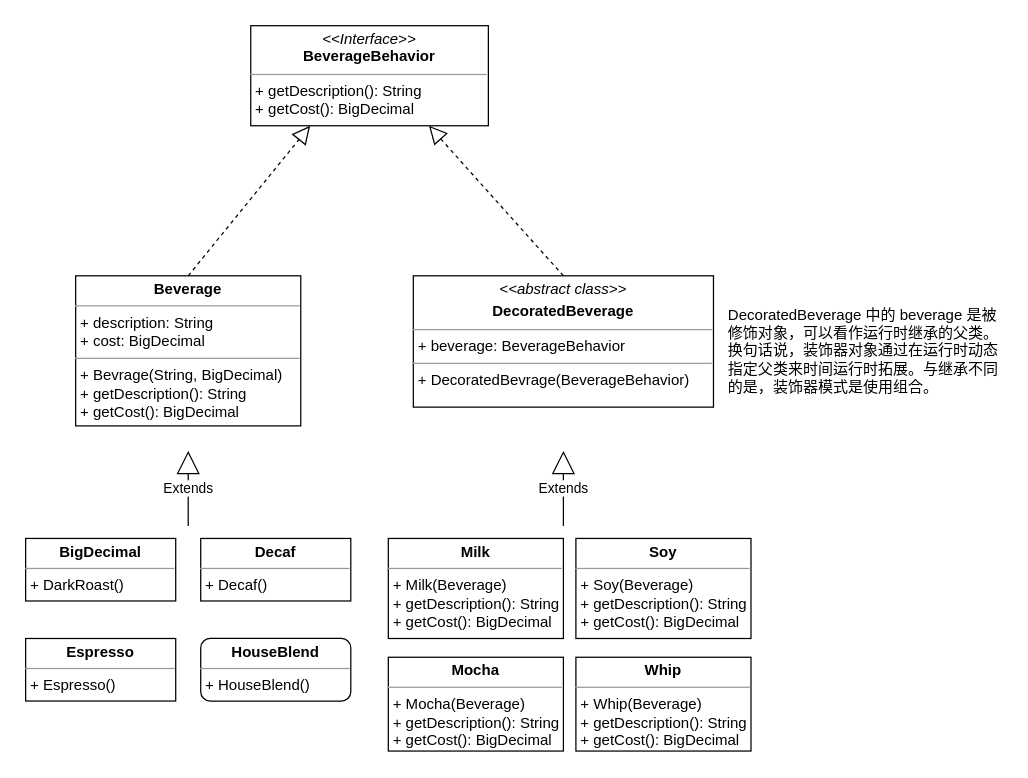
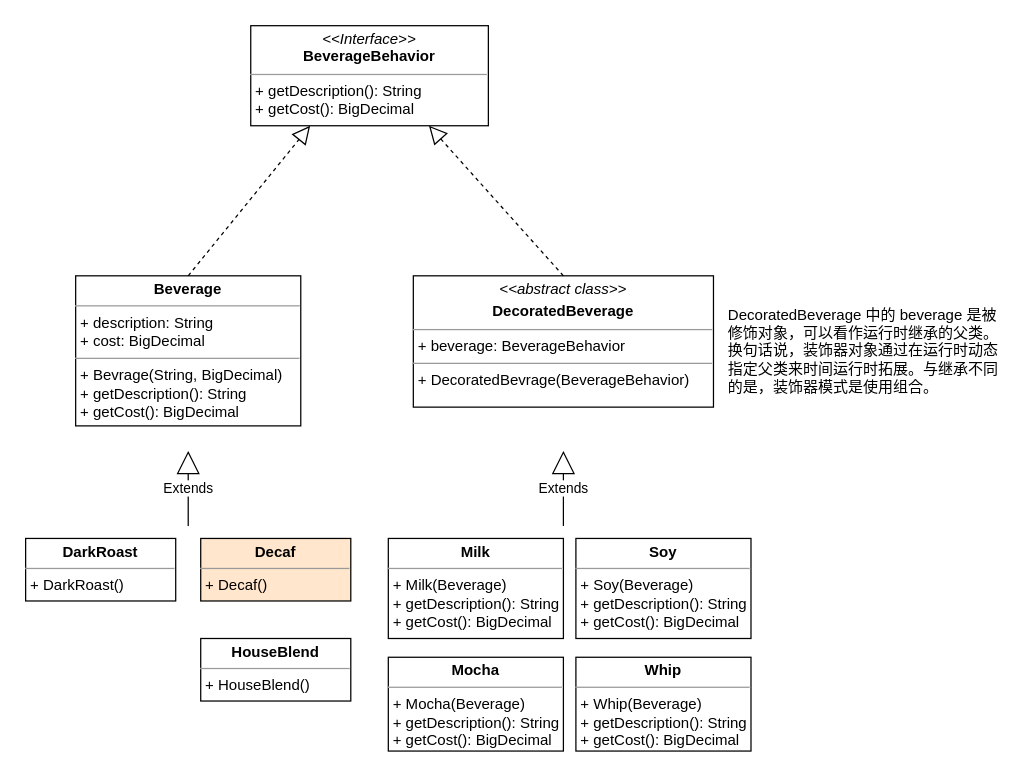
node "BigDecimal + DarkRoast()": label "BigDecimal + DarkRoast()" -> "DarkRoast + DarkRoast()"
node "Decaf + Decaf()": fillcolor #ffffff -> #ffe6cc
node "Espresso + Espresso()": removed
node "HouseBlend + HouseBlend()": shape rounded rectangle -> rectangle
